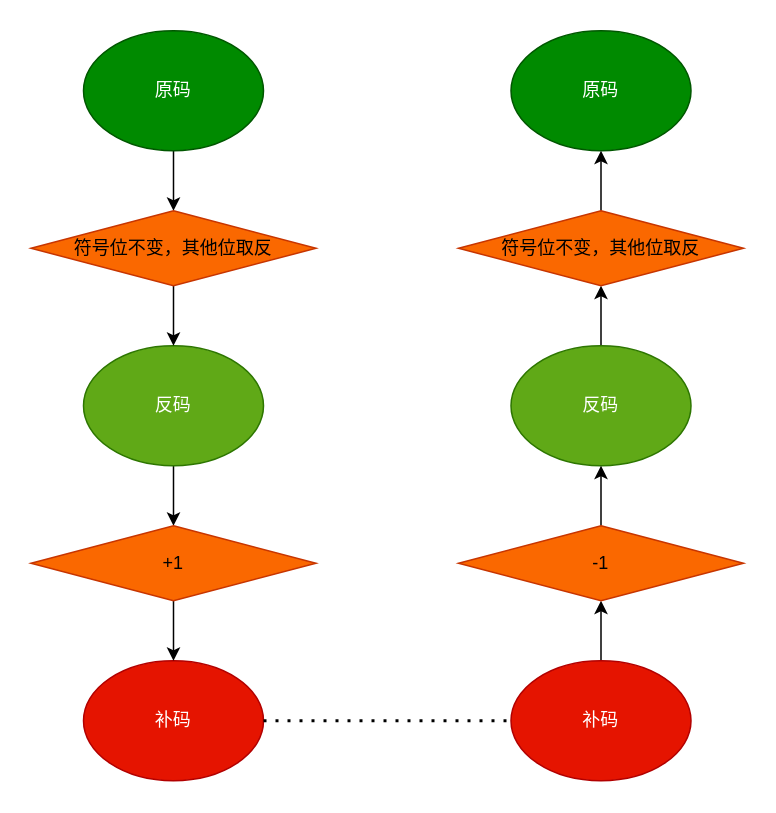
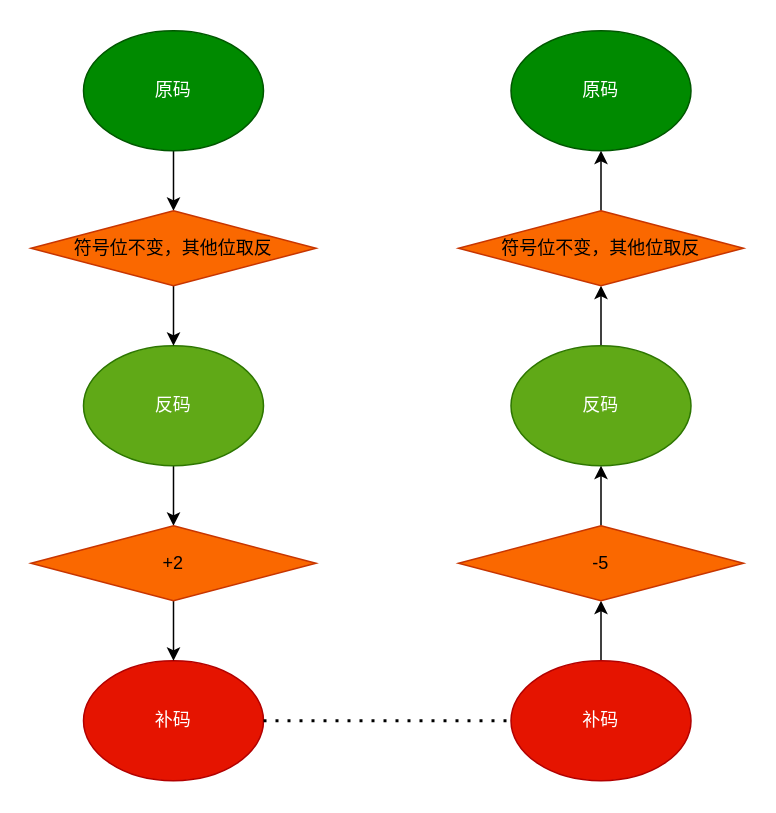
node "+1": label "+1" -> "+2"
node "-1": label "-1" -> "-5"
